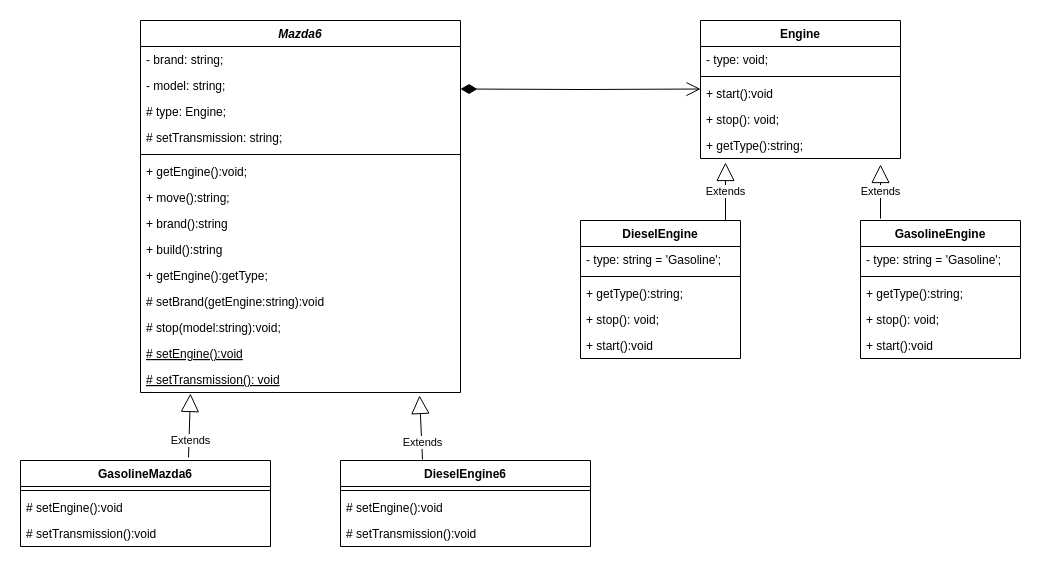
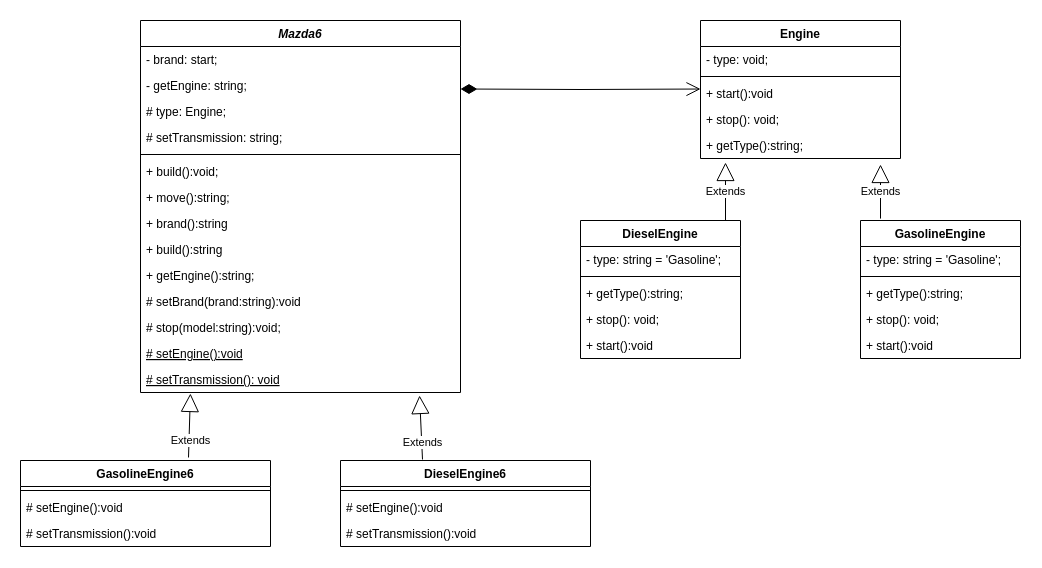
node "- brand: string;": label "- brand: string;" -> "- brand: start;"
node "- model: string;": label "- model: string;" -> "- getEngine: string;"
node "+ getEngine():void;": label "+ getEngine():void;" -> "+ build():void;"
node "+ getEngine():getType;": label "+ getEngine():getType;" -> "+ getEngine():string;"
node "# setBrand(getEngine:string):void": label "# setBrand(getEngine:string):void" -> "# setBrand(brand:string):void"
node "GasolineMazda6": label "GasolineMazda6" -> "GasolineEngine6"
